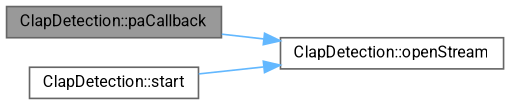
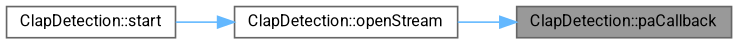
edge "ClapDetection::paCallback" -> "ClapDetection::openStream": reversed
